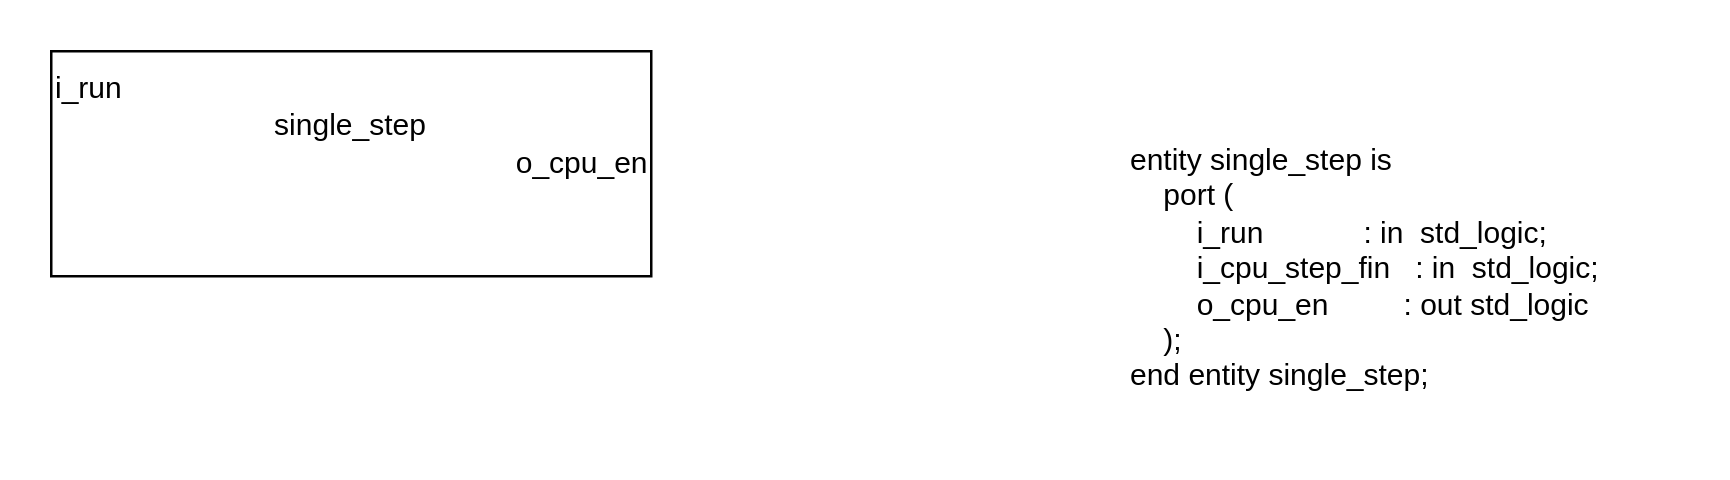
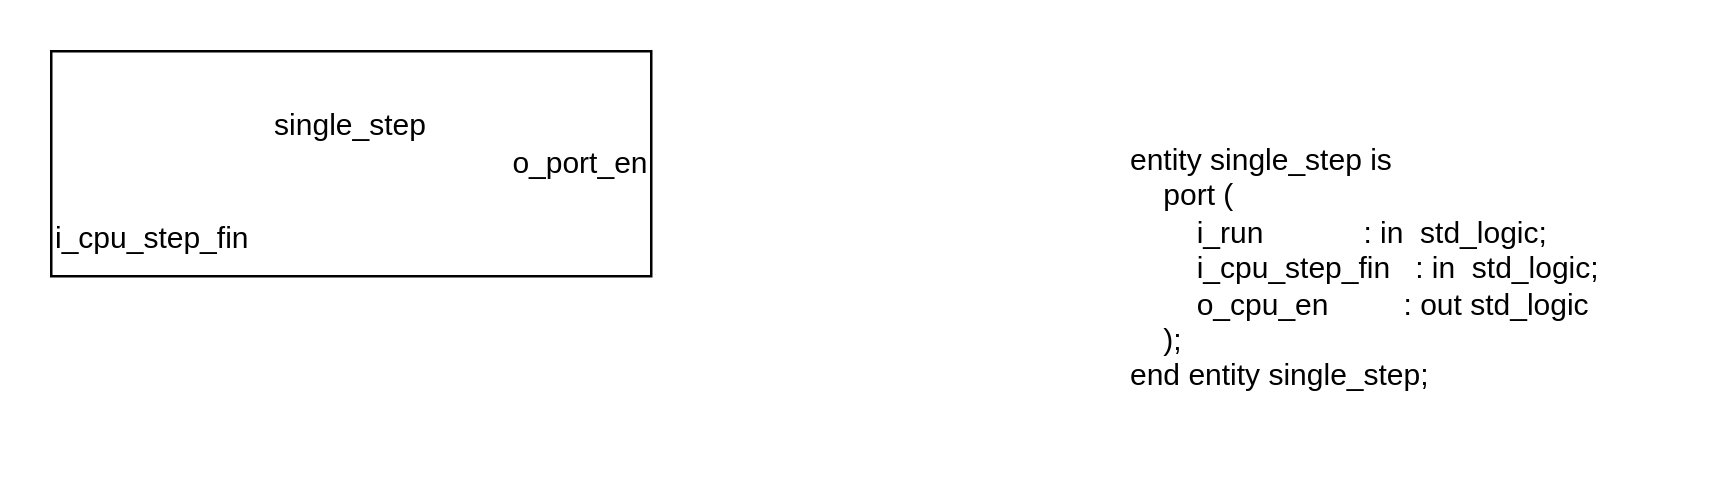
node "i_run": removed
node "o_cpu_en": label "o_cpu_en" -> "o_port_en"
node "i_cpu_step_fin": added
